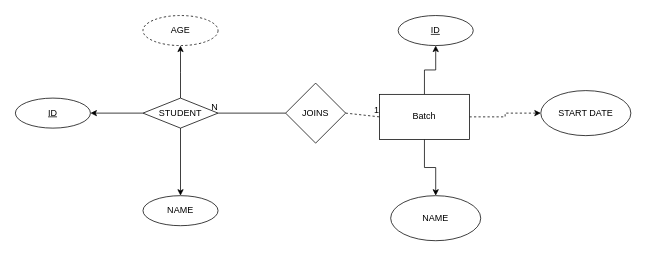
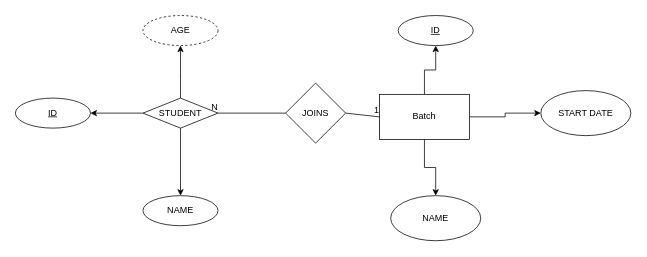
edge "JOINS" -- "Batch": style dashed -> solid
edge "Batch" -> "START DATE": style dashed -> solid
